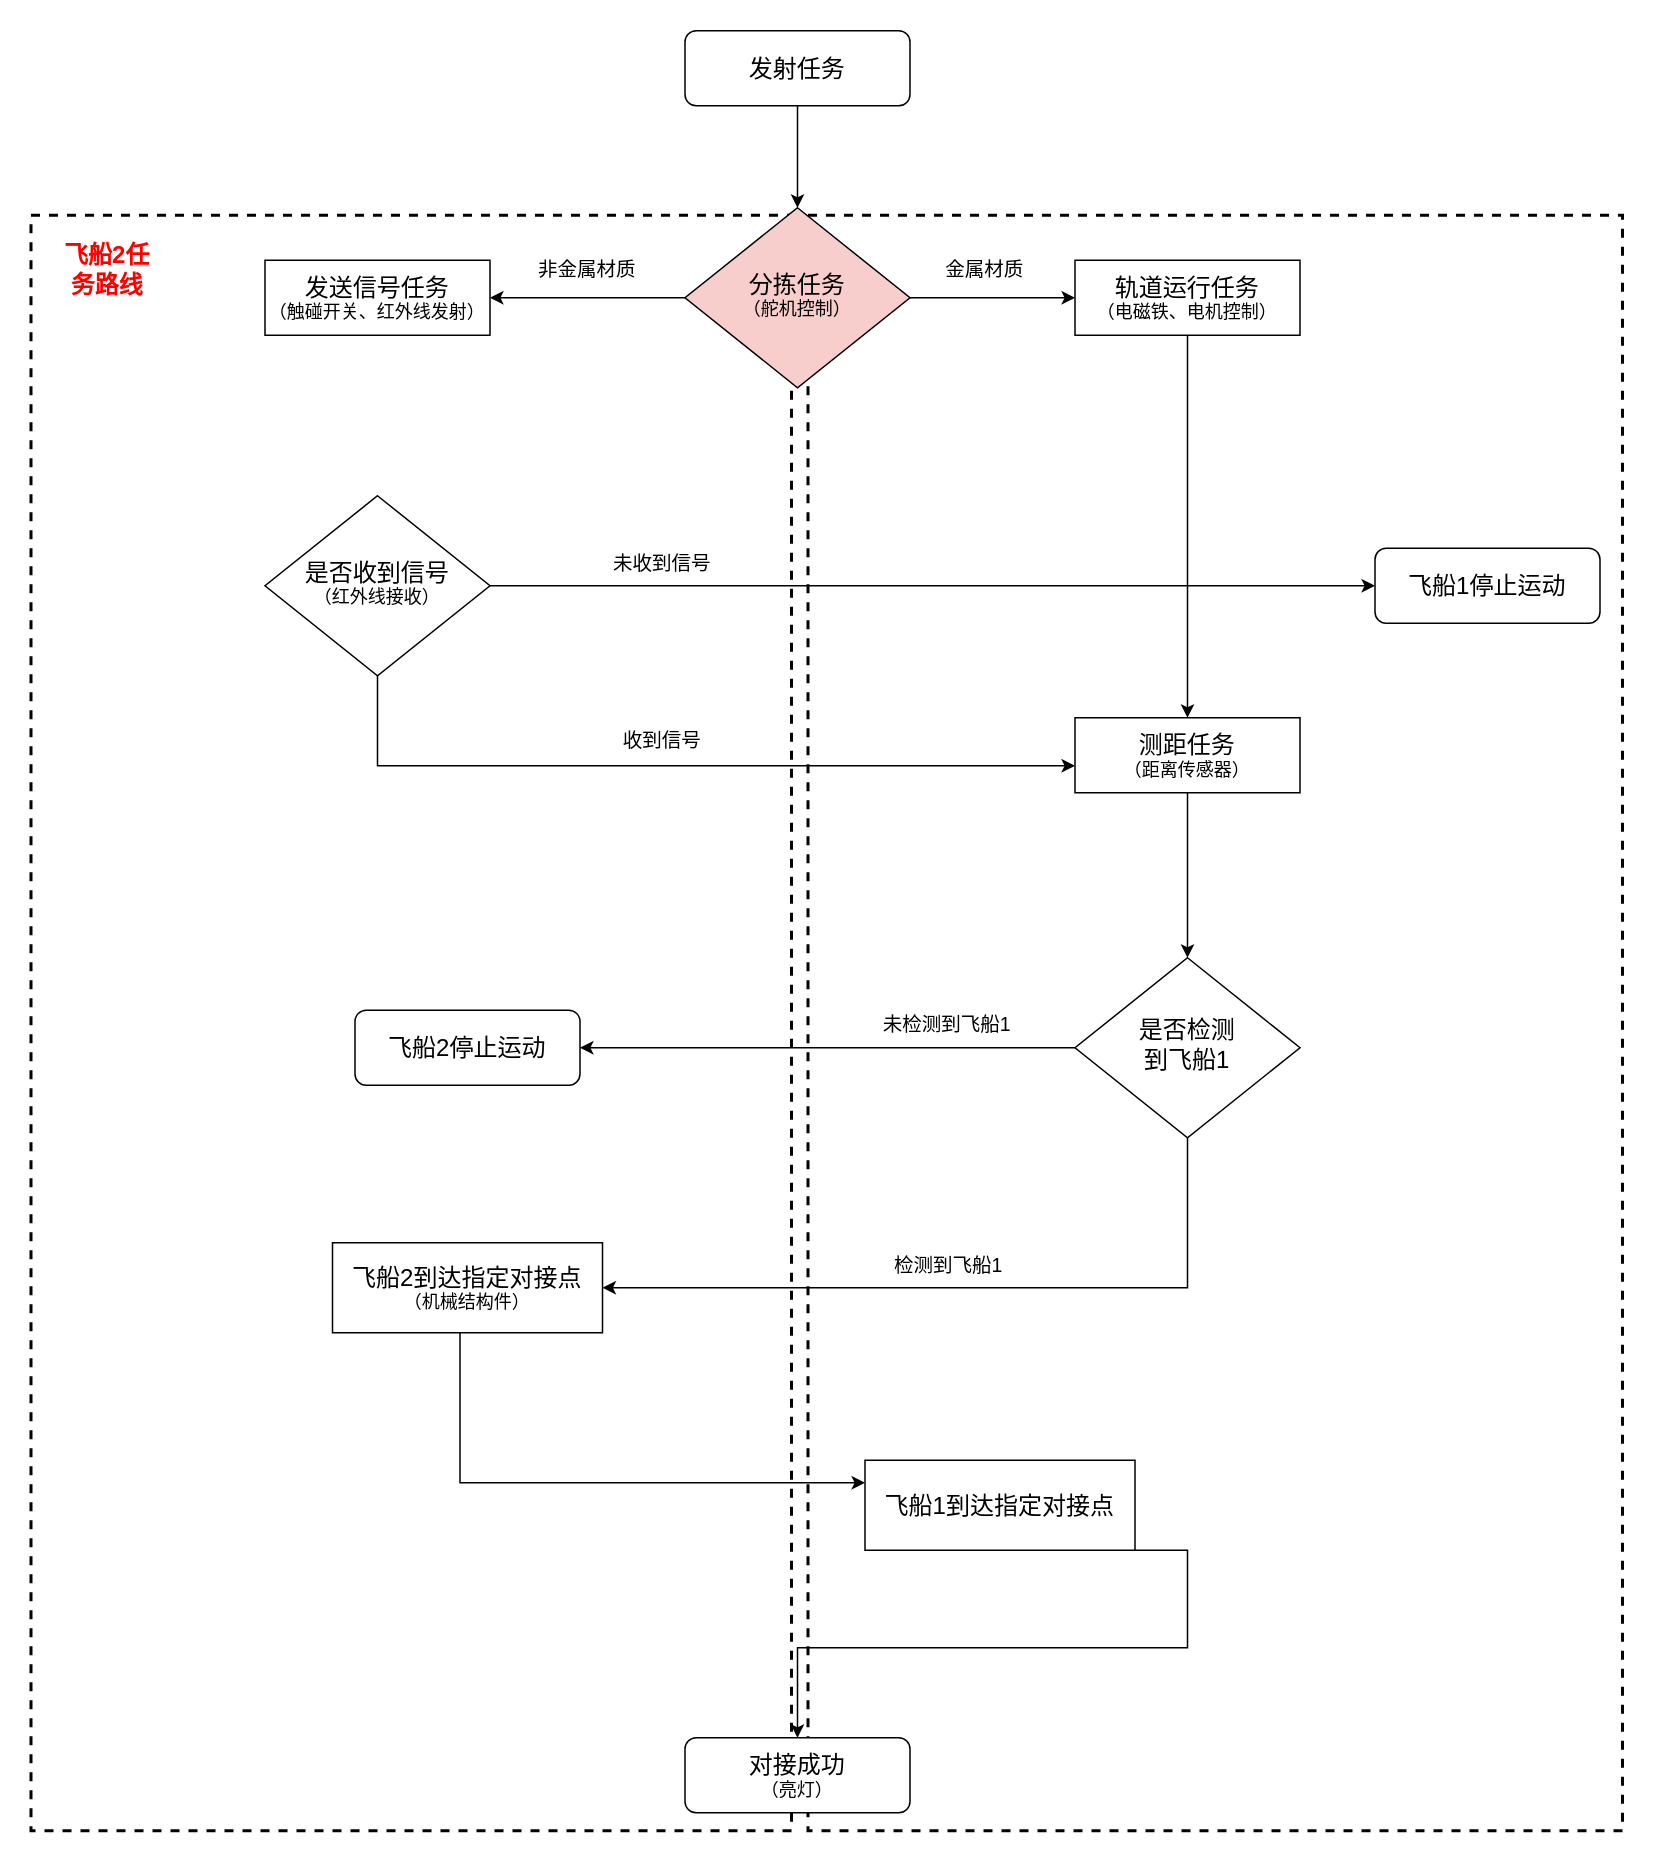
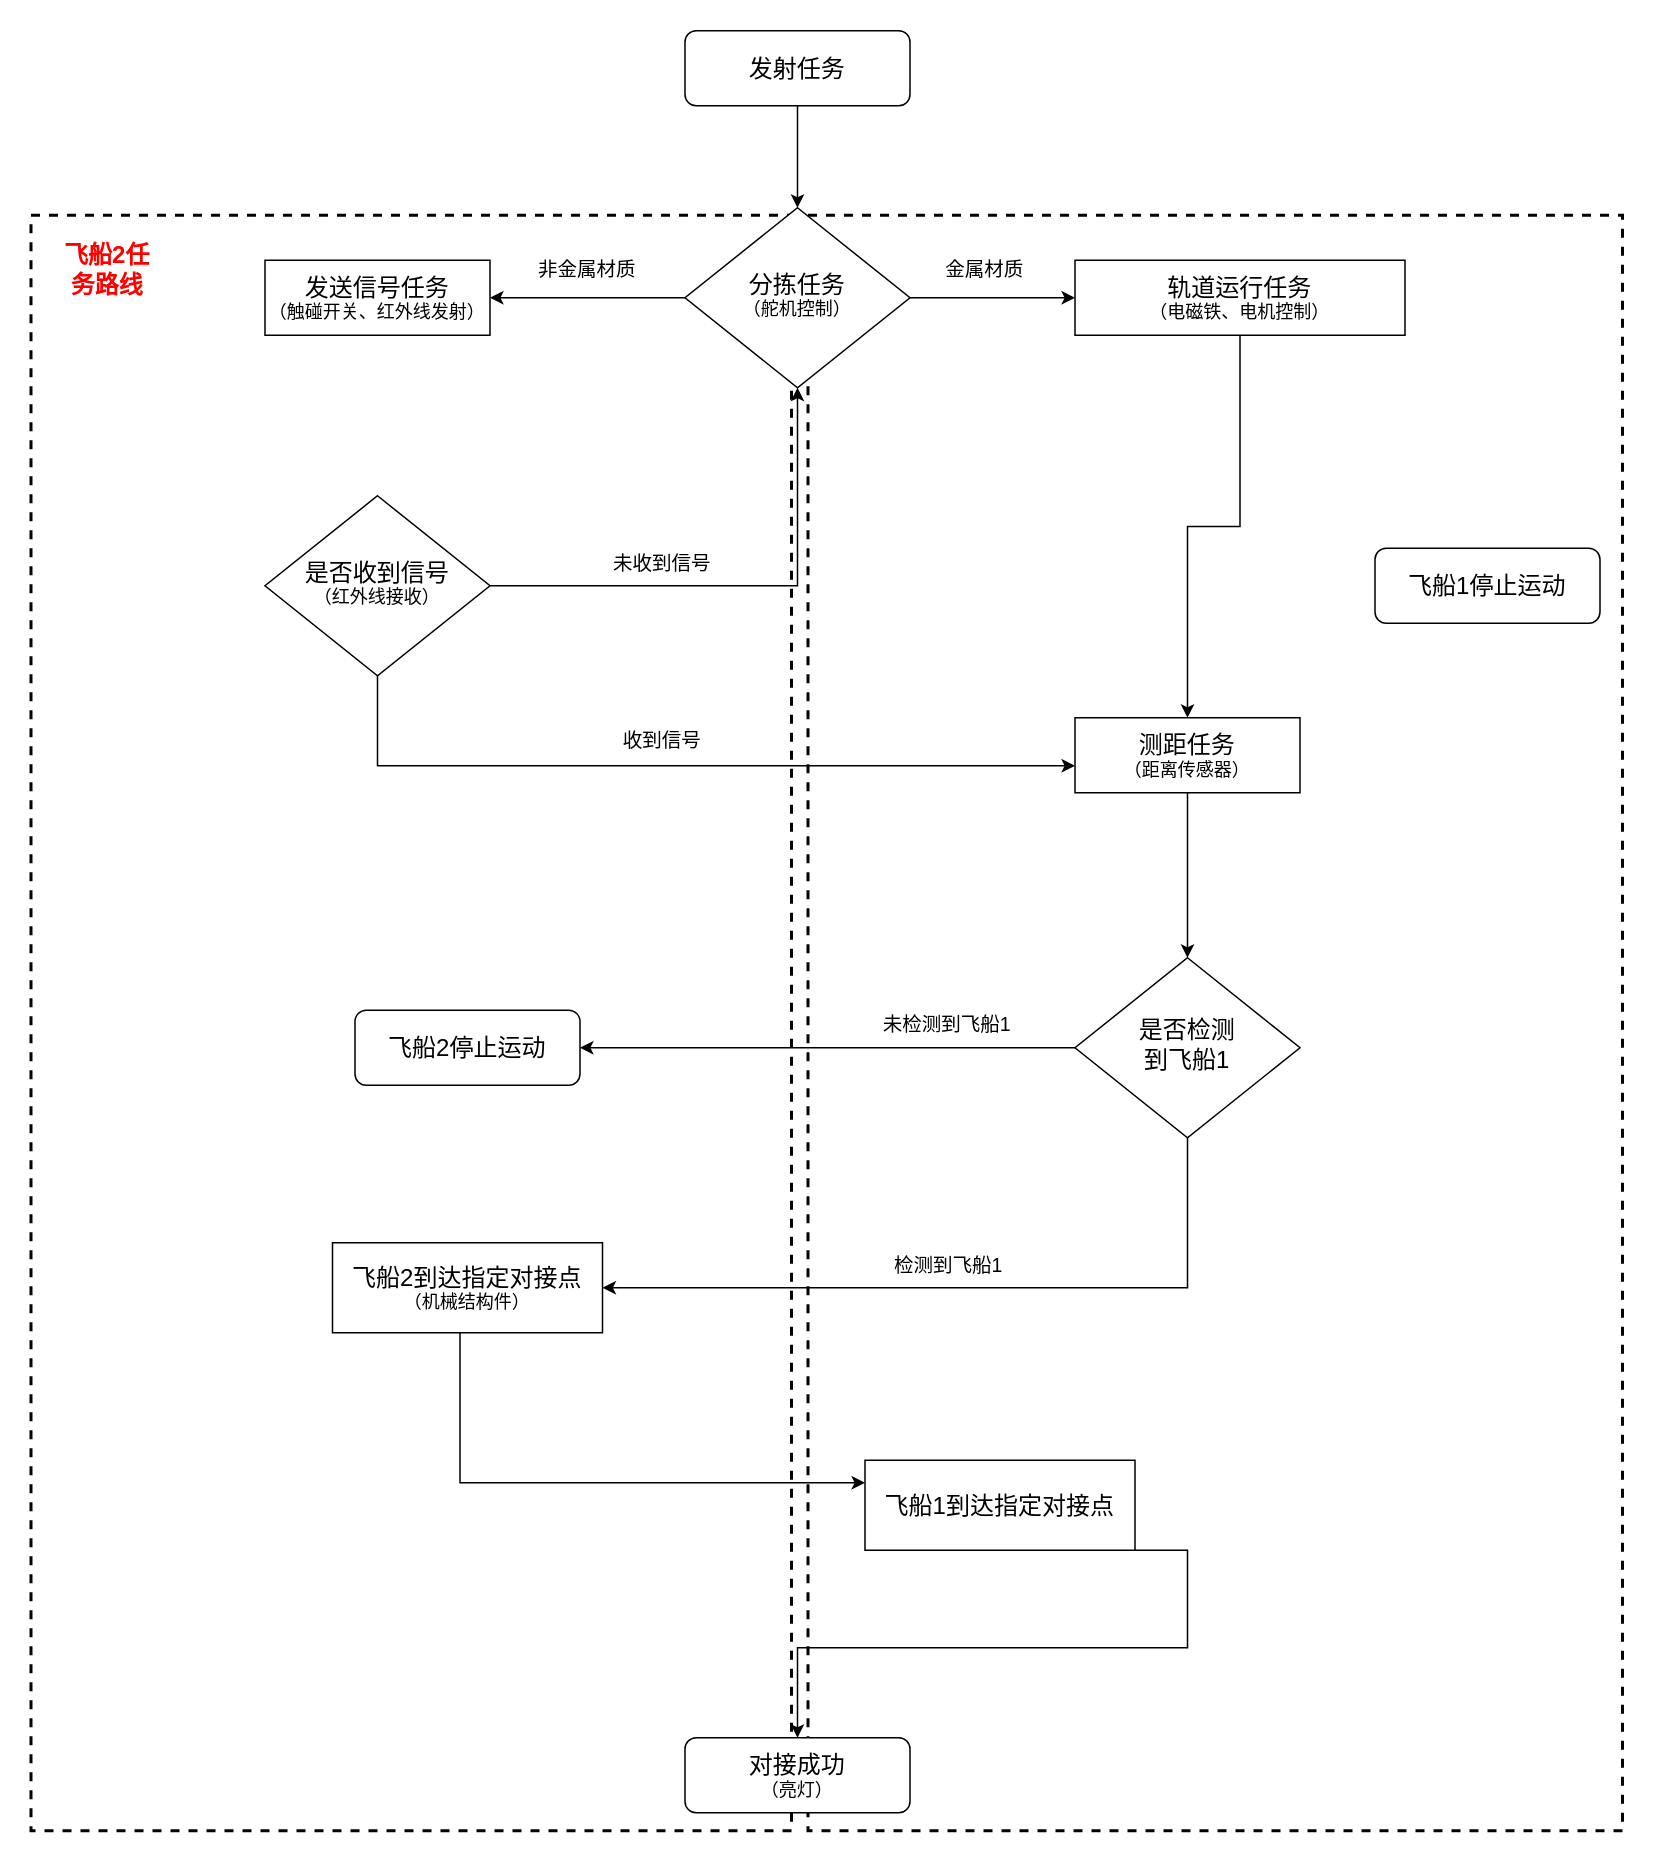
node "分拣任务 （舵机控制）": fillcolor #f8cecc -> #ffffff
node "轨道运行任务 （电磁铁、电机控制）": size 225x75 -> 330x75
edge "是否收到信号 （红外线接收）" -> "飞船1停止运动": now "是否收到信号 （红外线接收）" -> "分拣任务 （舵机控制）"
